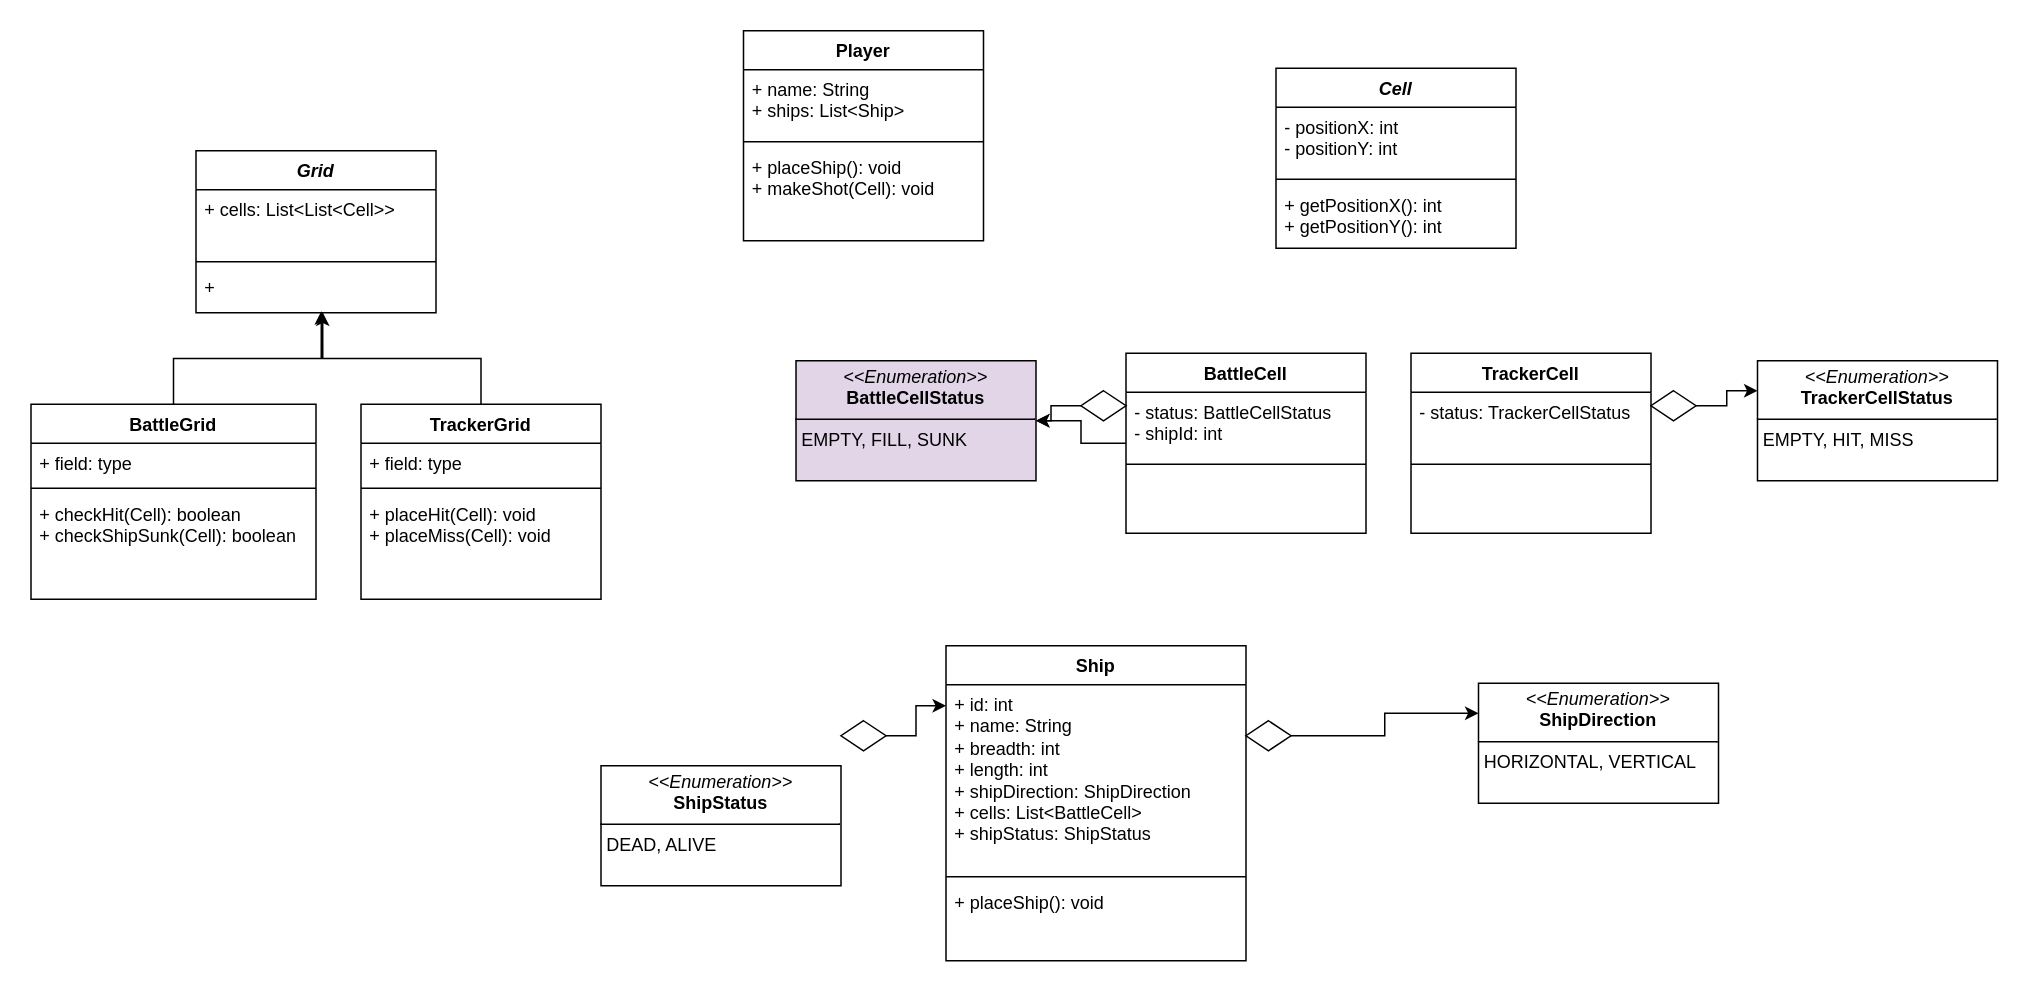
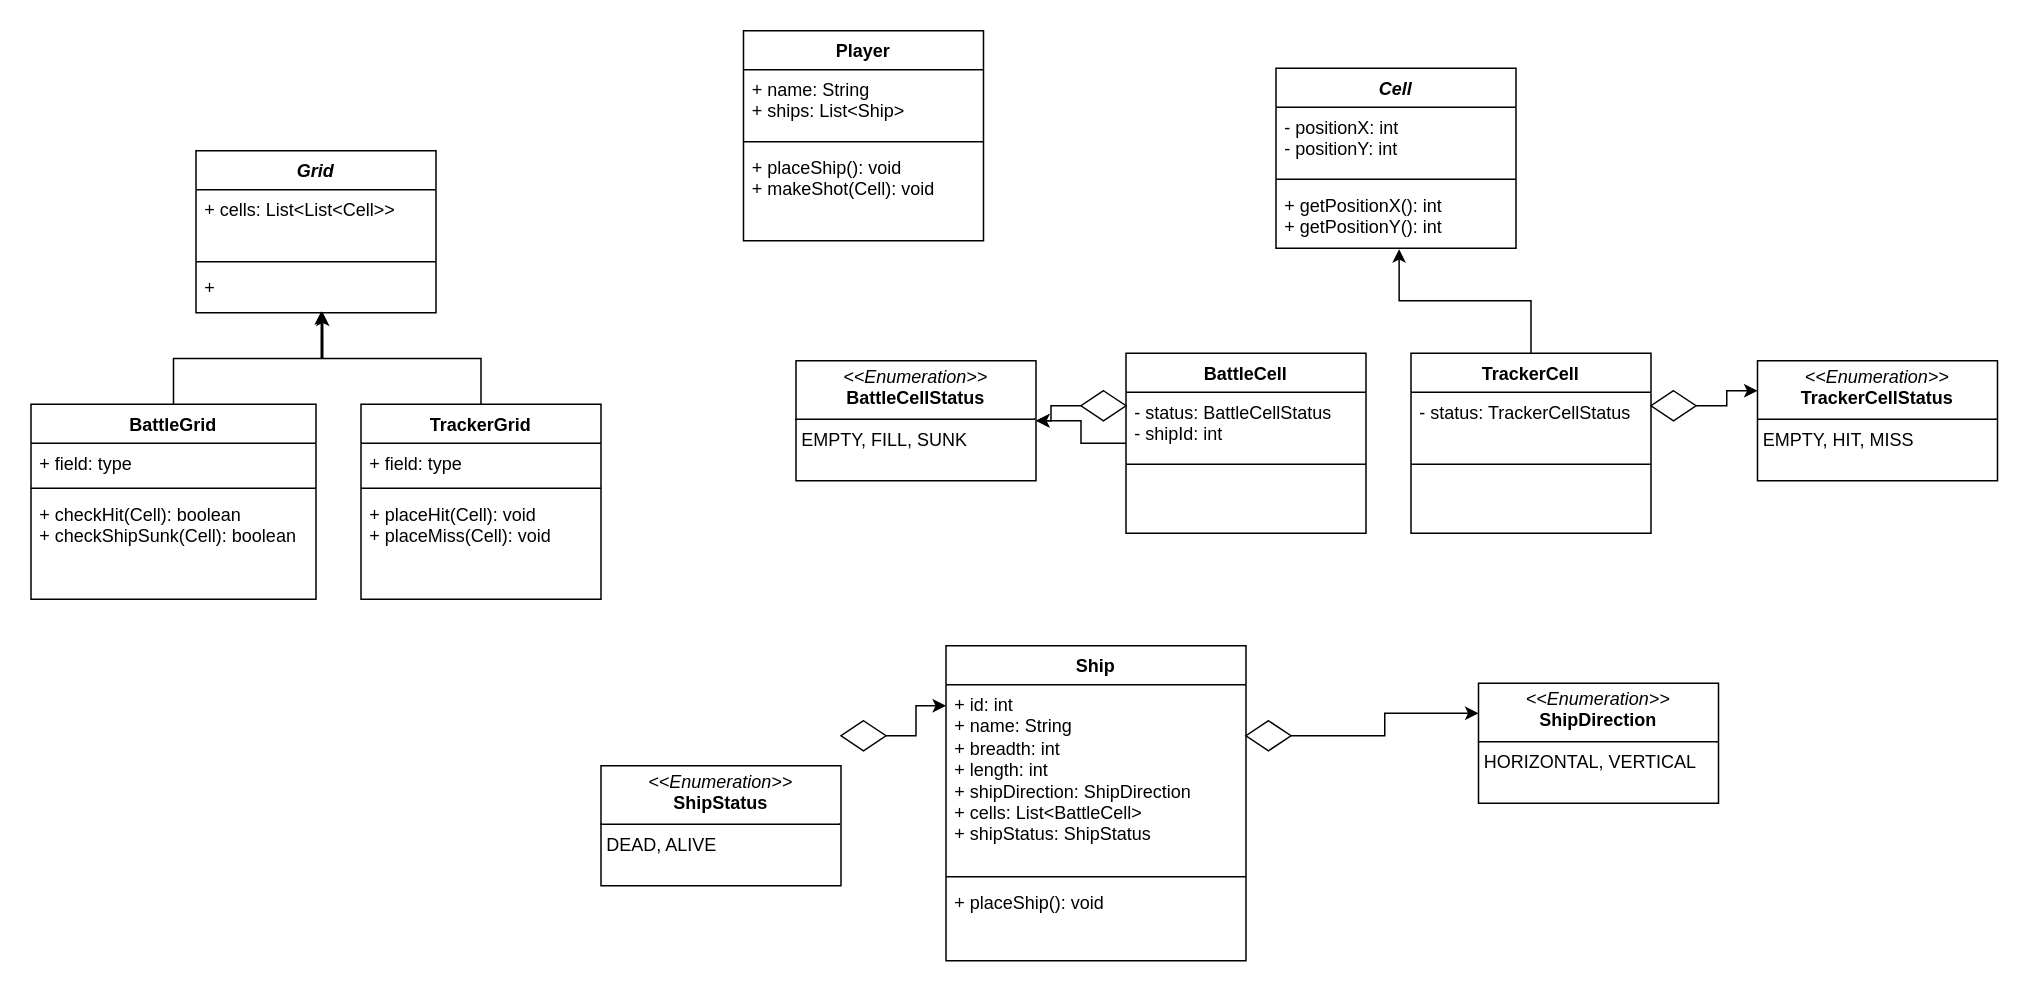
edge "TrackerCell" -> "+ getPositionX(): int + getPositionY(): int": added
node "<<Enumeration>> BattleCellStatus EMPTY, FILL, SUNK": fillcolor #e1d5e7 -> #ffffff
